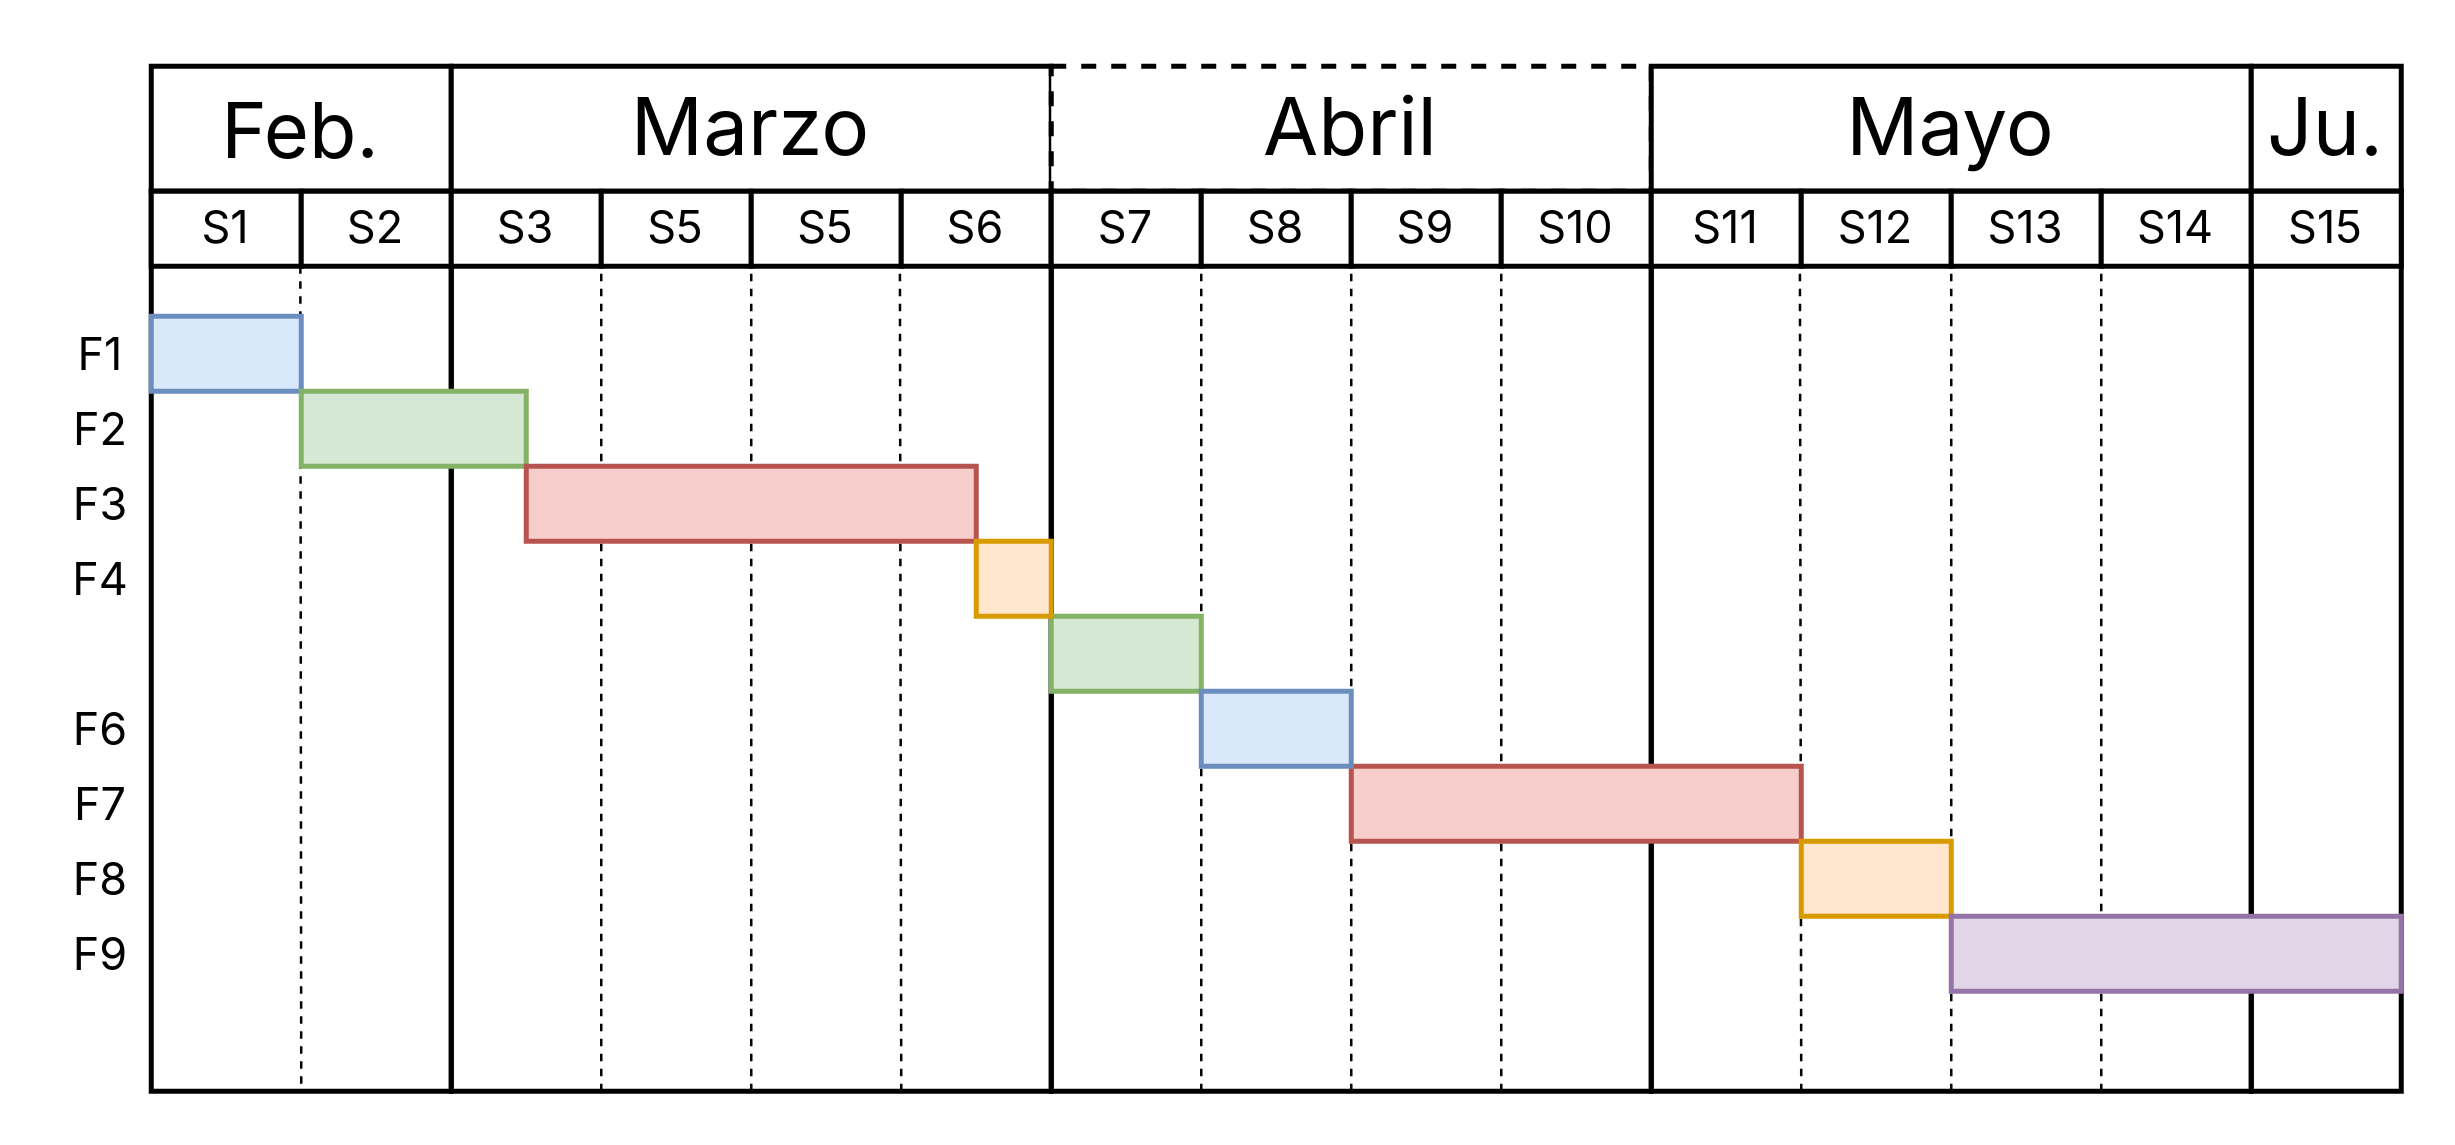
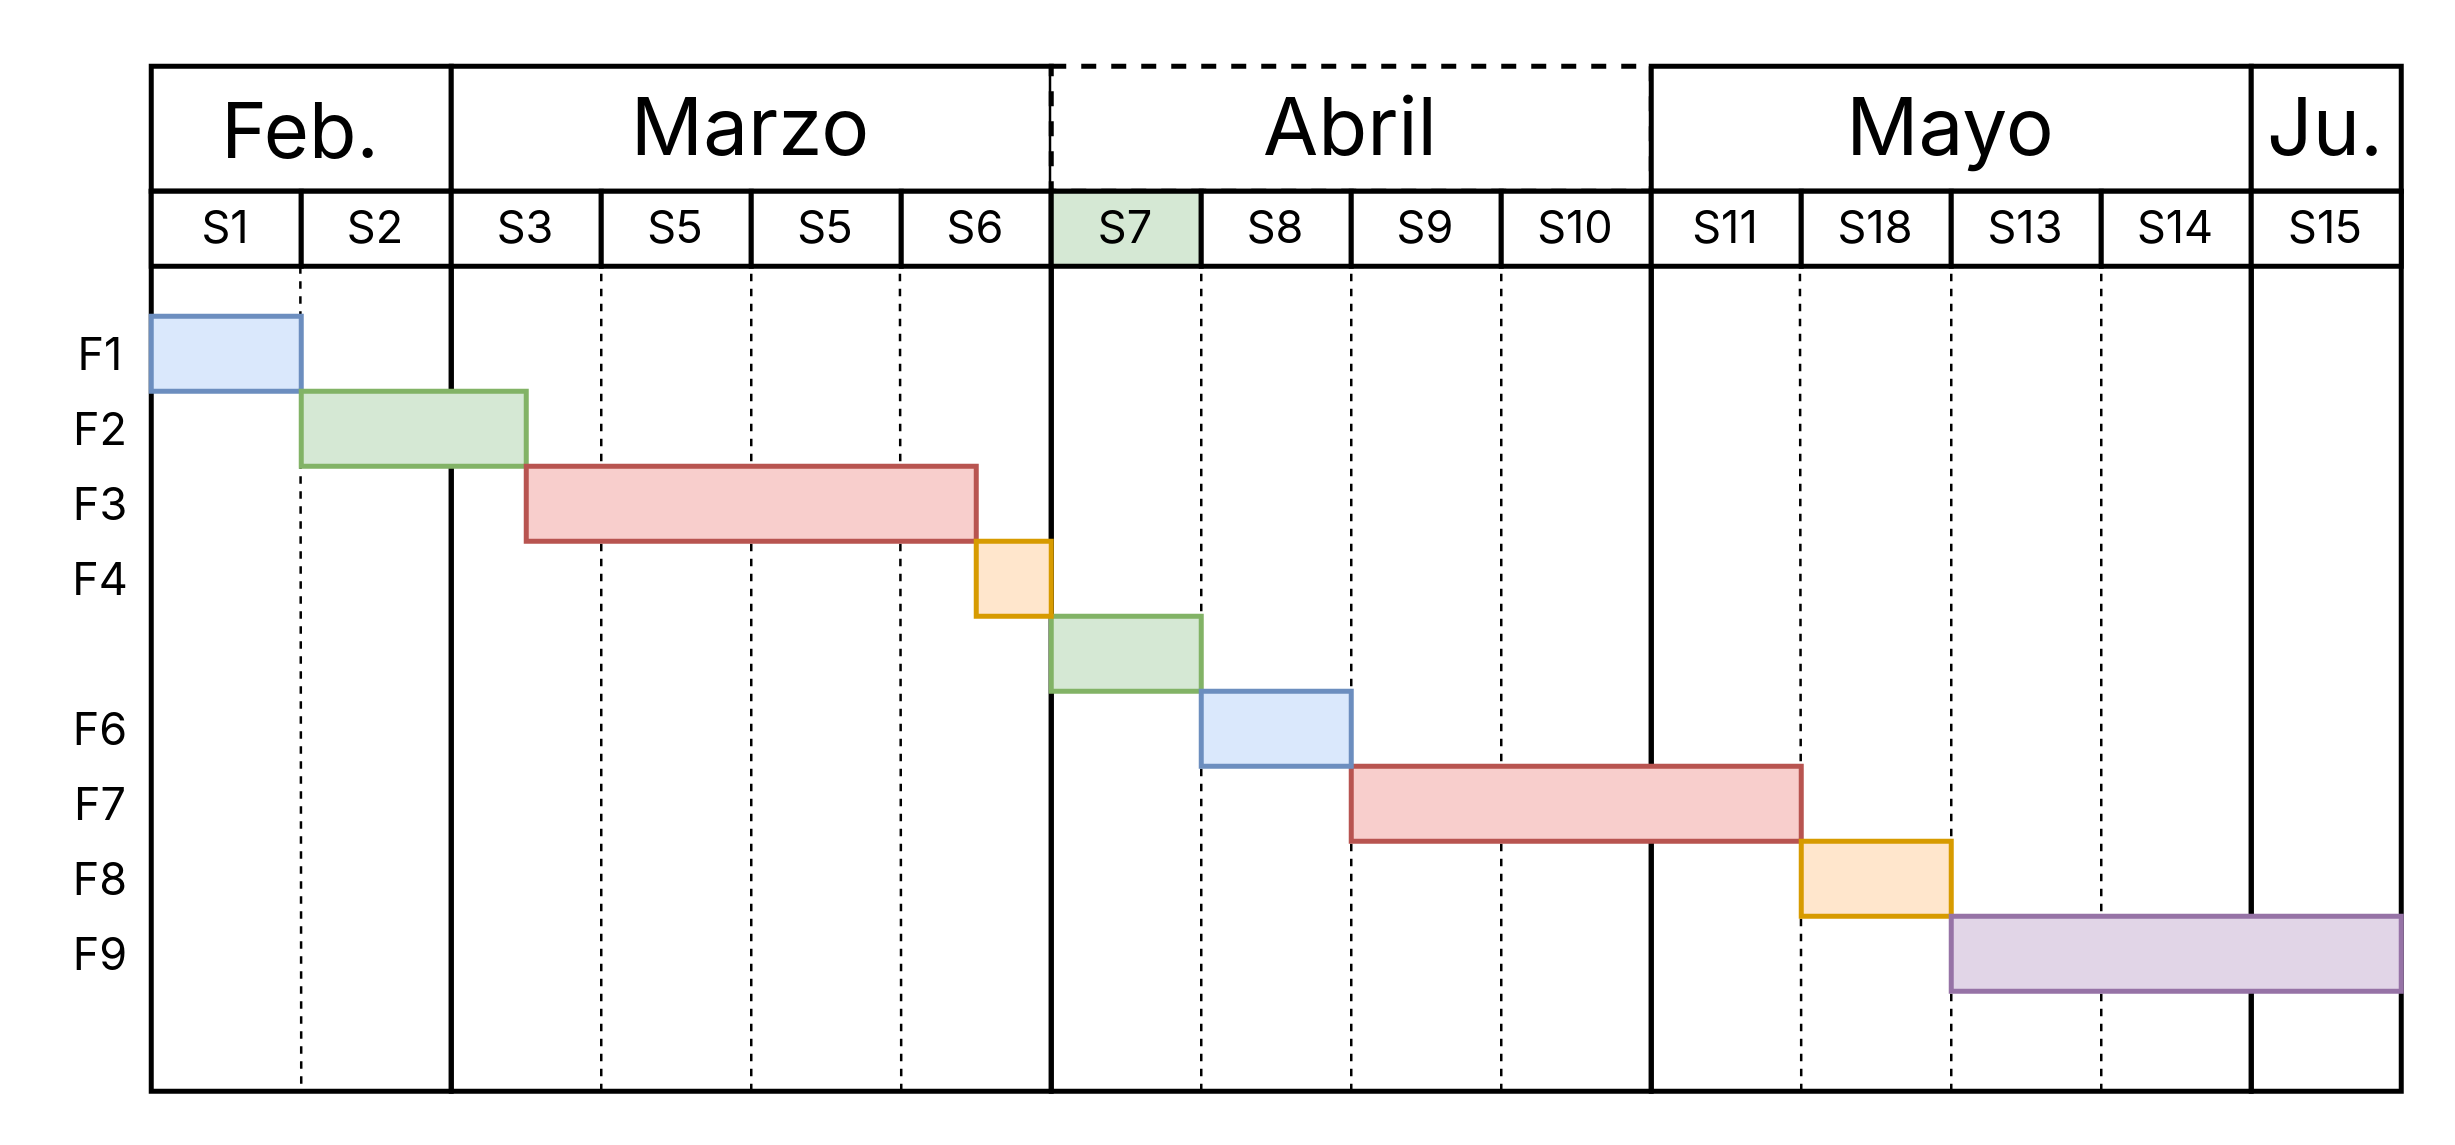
node "S7": fillcolor #ffffff -> #d5e8d4
node "S12": label "S12" -> "S18"
